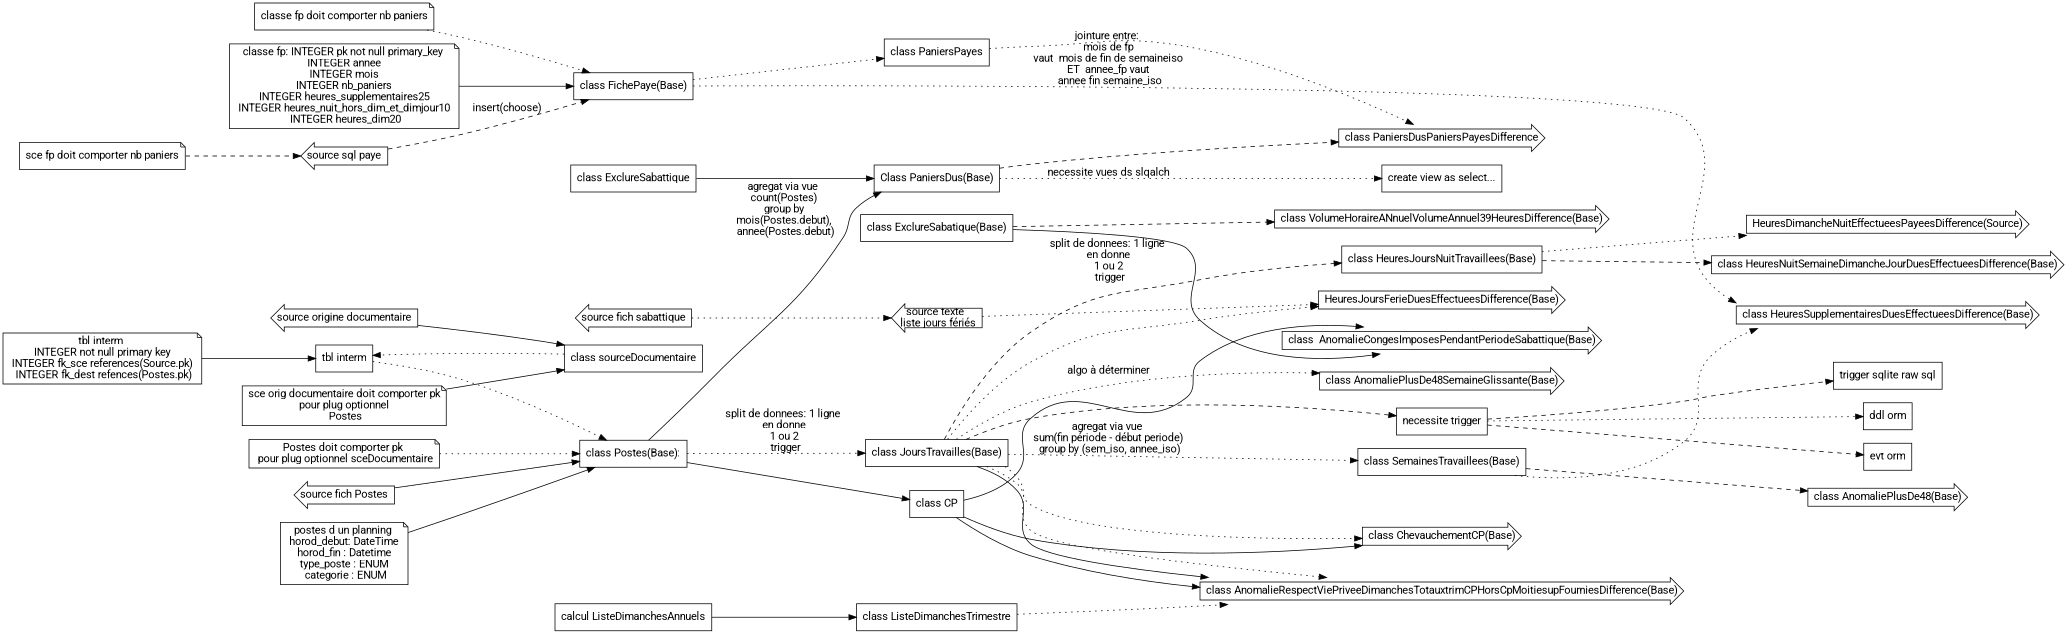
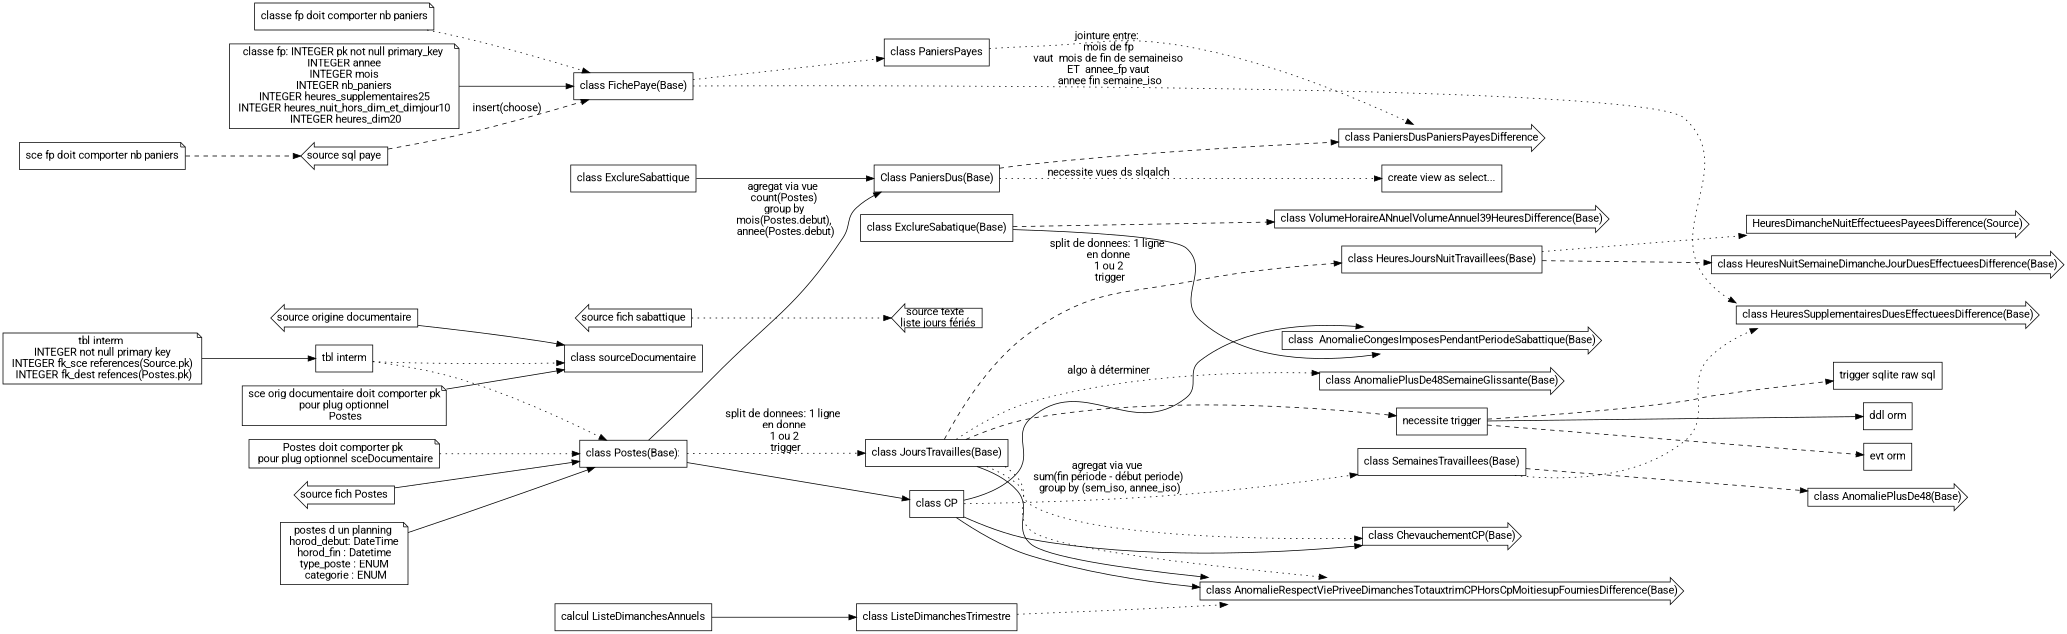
node "HeuresJoursFerieDuesEffectueesDifference(Base)": removed
edge "class sourceDocumentaire" -> "tbl interm": reversed
edge "necessite trigger" -> "ddl orm": style dotted -> solid
edge "class JoursTravailles(Base)" -> "class SemainesTravaillees(Base)": now "class CP" -> "class SemainesTravaillees(Base)"
